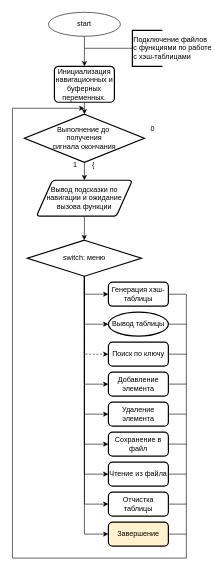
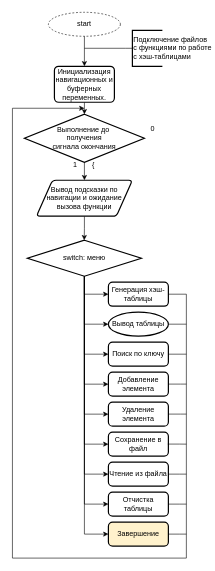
node "start": style solid -> dashed
edge "switch: меню" -> "Поиск по ключу": style dashed -> solid
